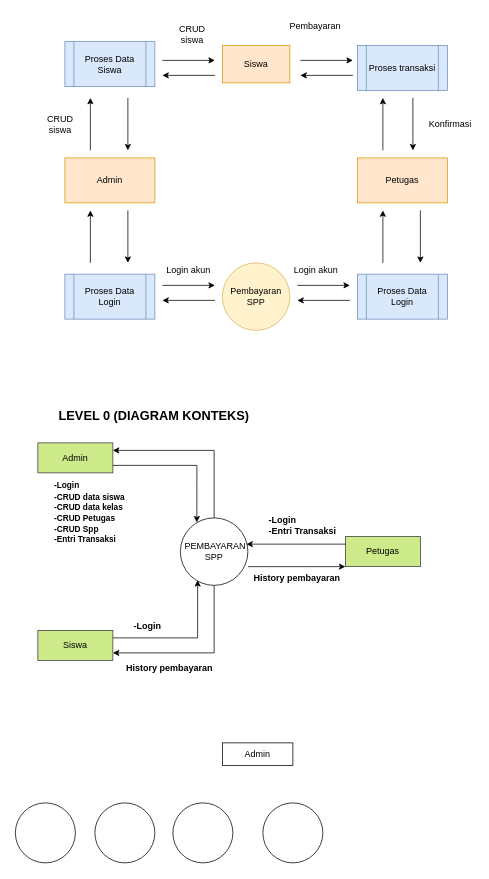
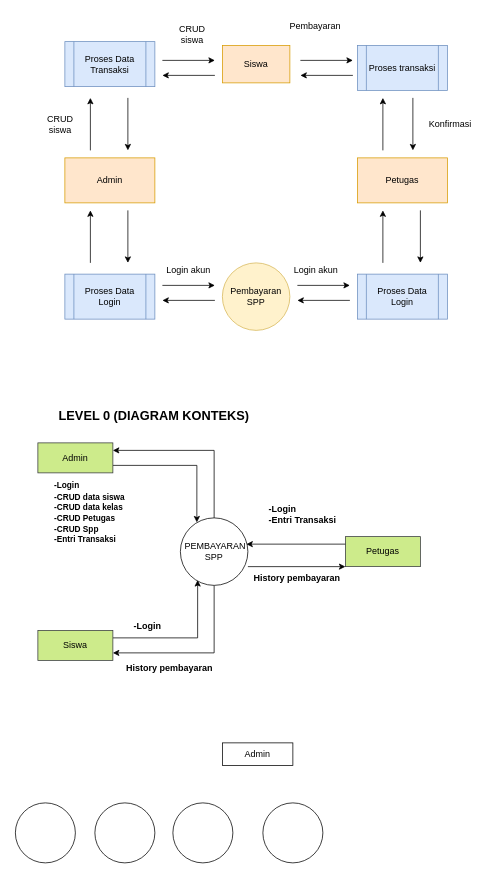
node "Proses Data Siswa": label "Proses Data Siswa" -> "Proses Data Transaksi"
node "-Login -Entri Transaksi": moved (305, 525) -> (305, 514)
